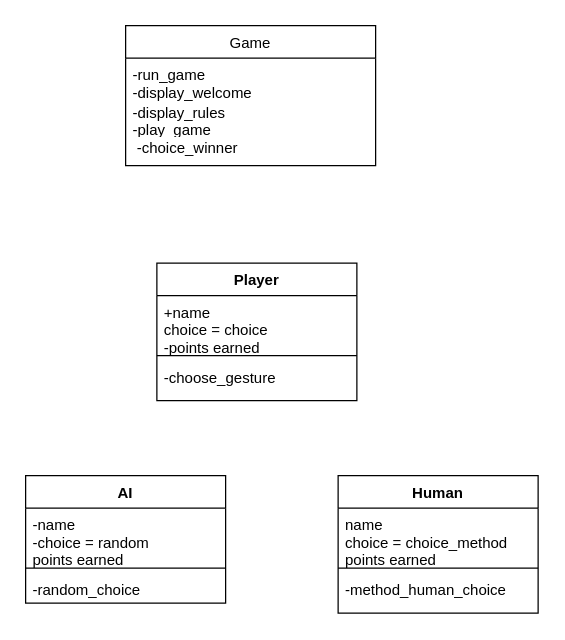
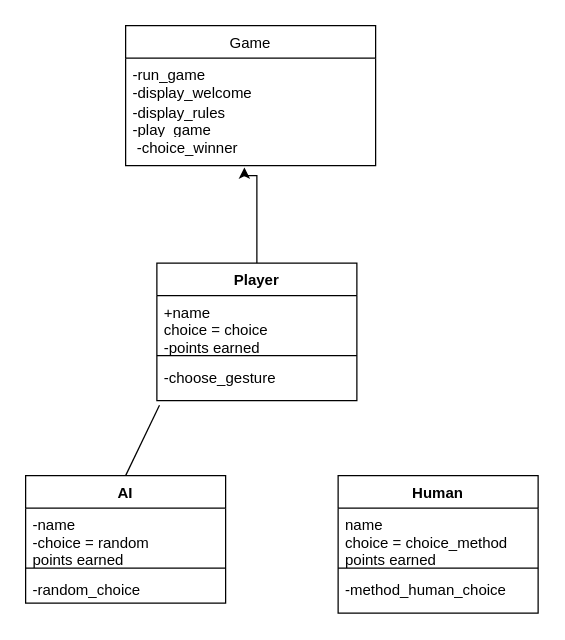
edge "Player" -> "-choice_winner": added
edge "-choose_gesture" -- "AI": added
